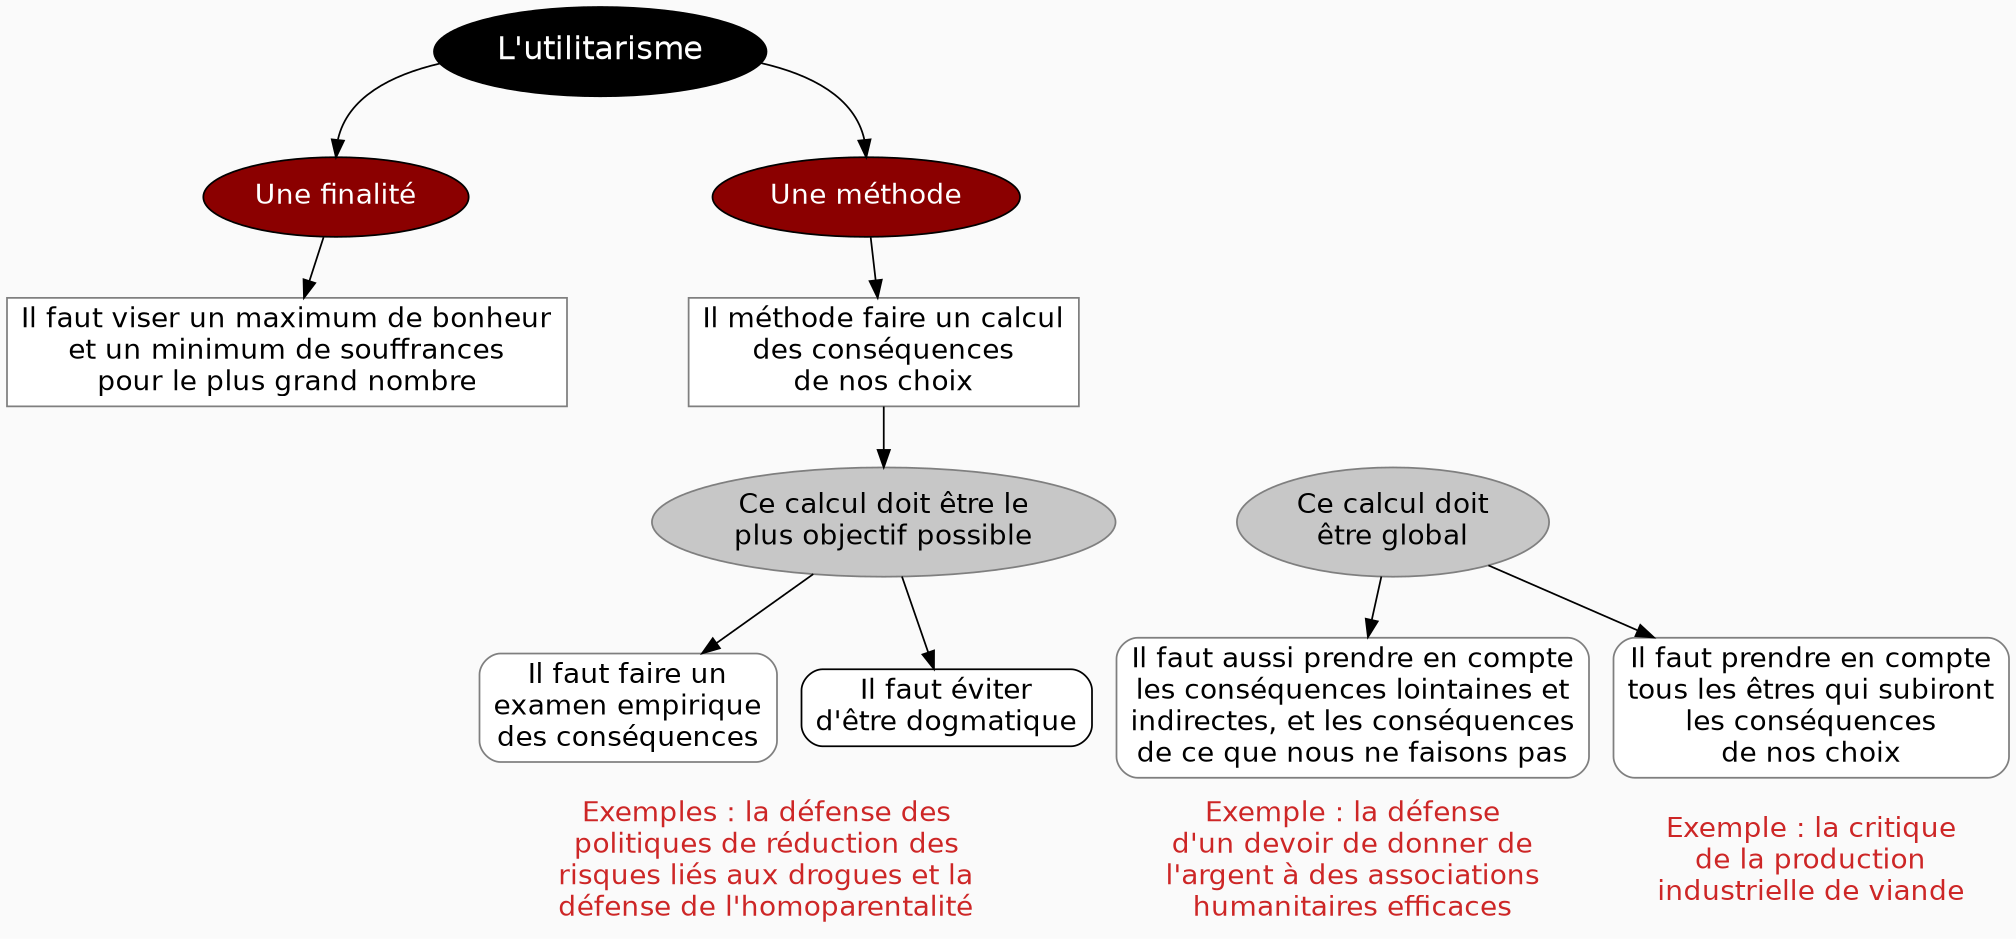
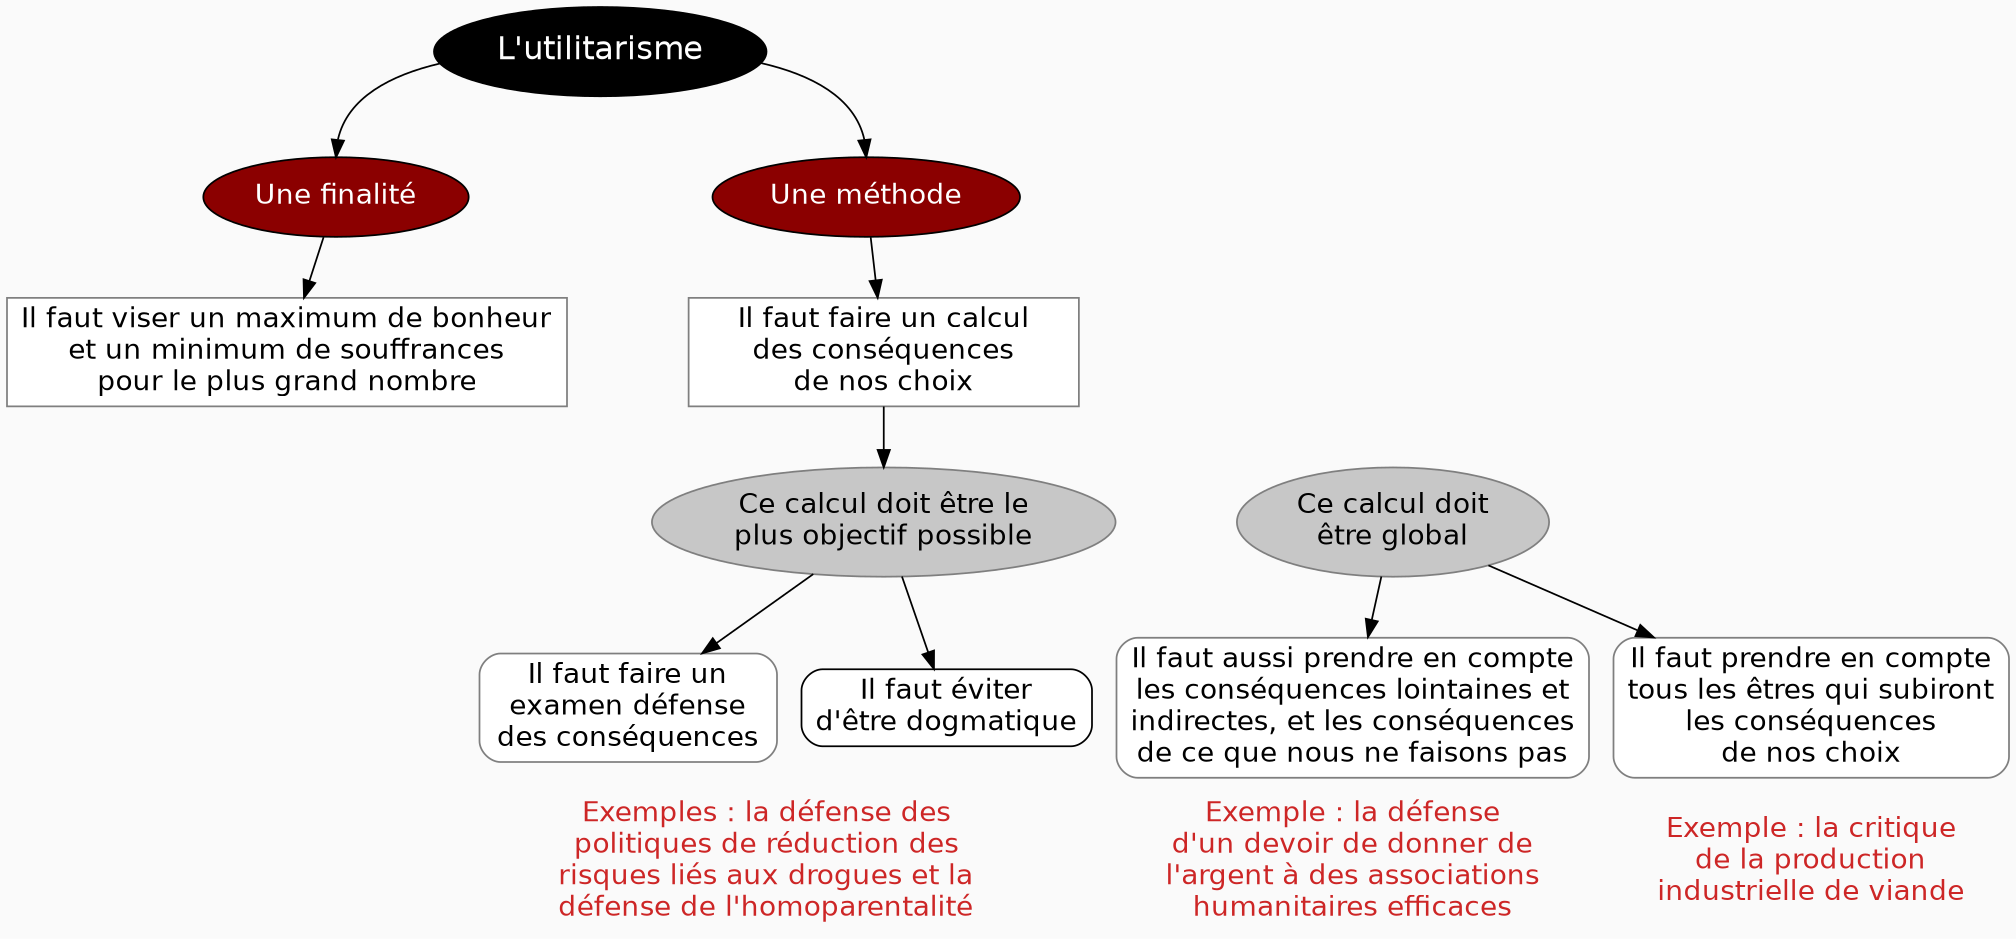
node "Il méthode faire un calcul des conséquences de nos choix": label "Il méthode faire un calcul des conséquences de nos choix" -> "Il faut faire un calcul des conséquences de nos choix"
node "Il faut faire un examen empirique des conséquences": label "Il faut faire un examen empirique des conséquences" -> "Il faut faire un examen défense des conséquences"
